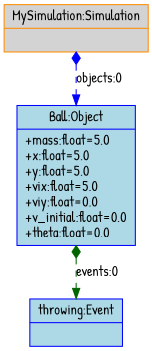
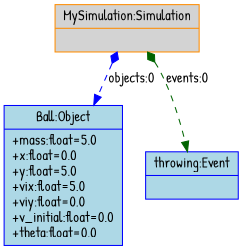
node "Ball:Object": text "+x:float=5.0" -> "+x:float=0.0"
edge "Ball:Object" -- "throwing:Event": now "MySimulation:Simulation" -- "throwing:Event"
